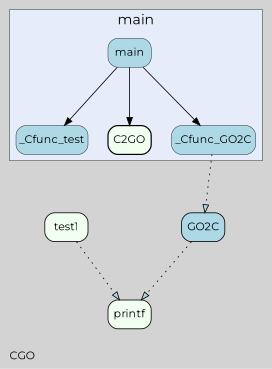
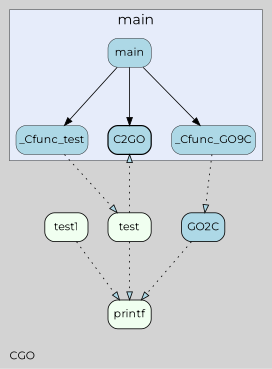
node "C2GO": fillcolor honeydew -> lightblue
node "_Cfunc_GO2C": label "_Cfunc_GO2C" -> "_Cfunc_GO9C"
node "test": added
